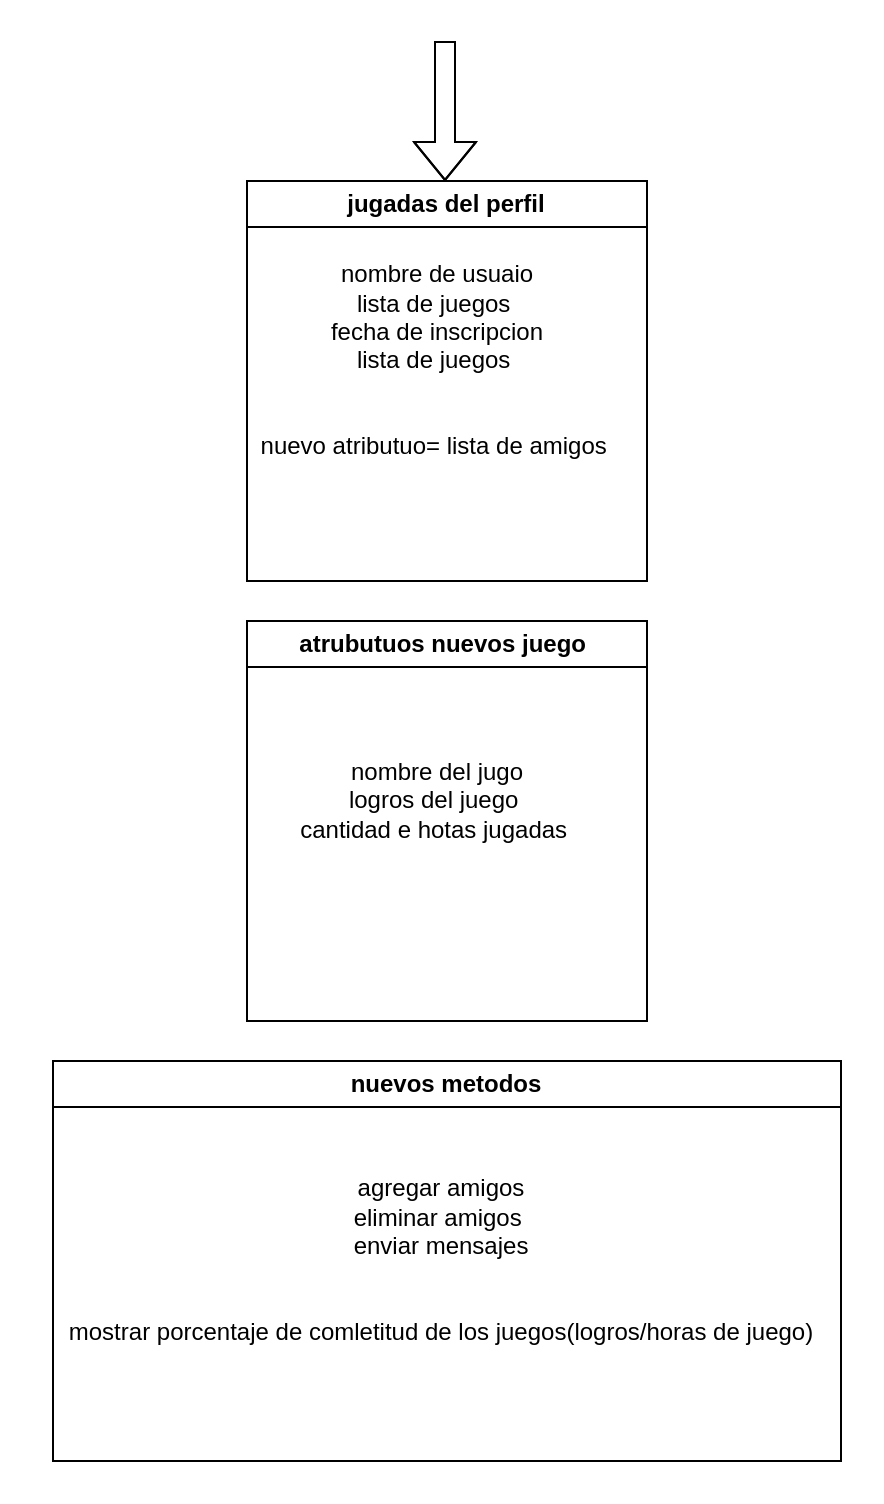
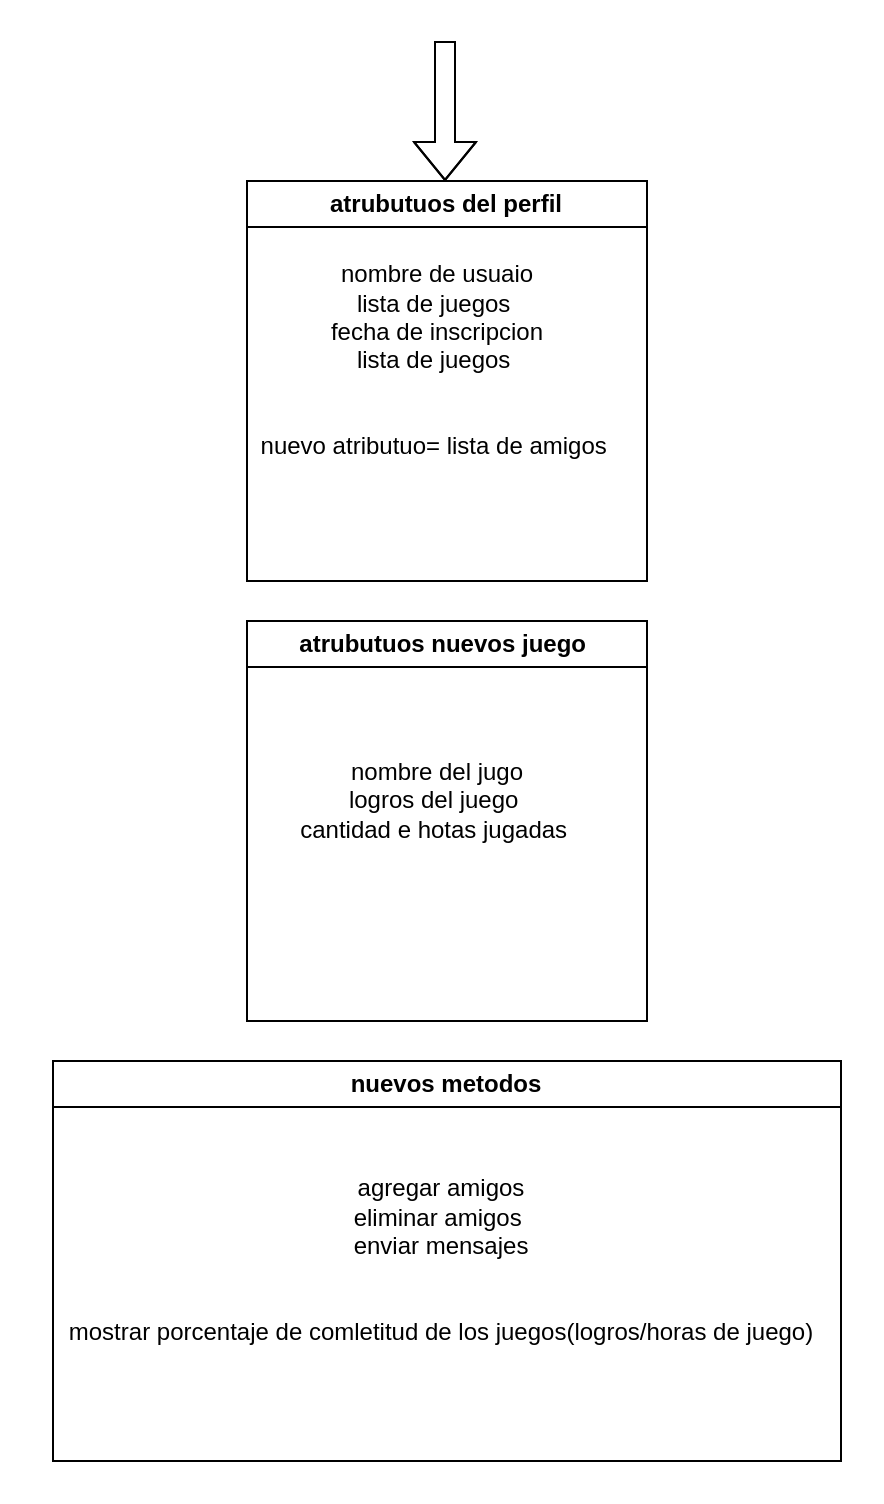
node "jugadas del perfil": label "jugadas del perfil" -> "atrubutuos del perfil"
